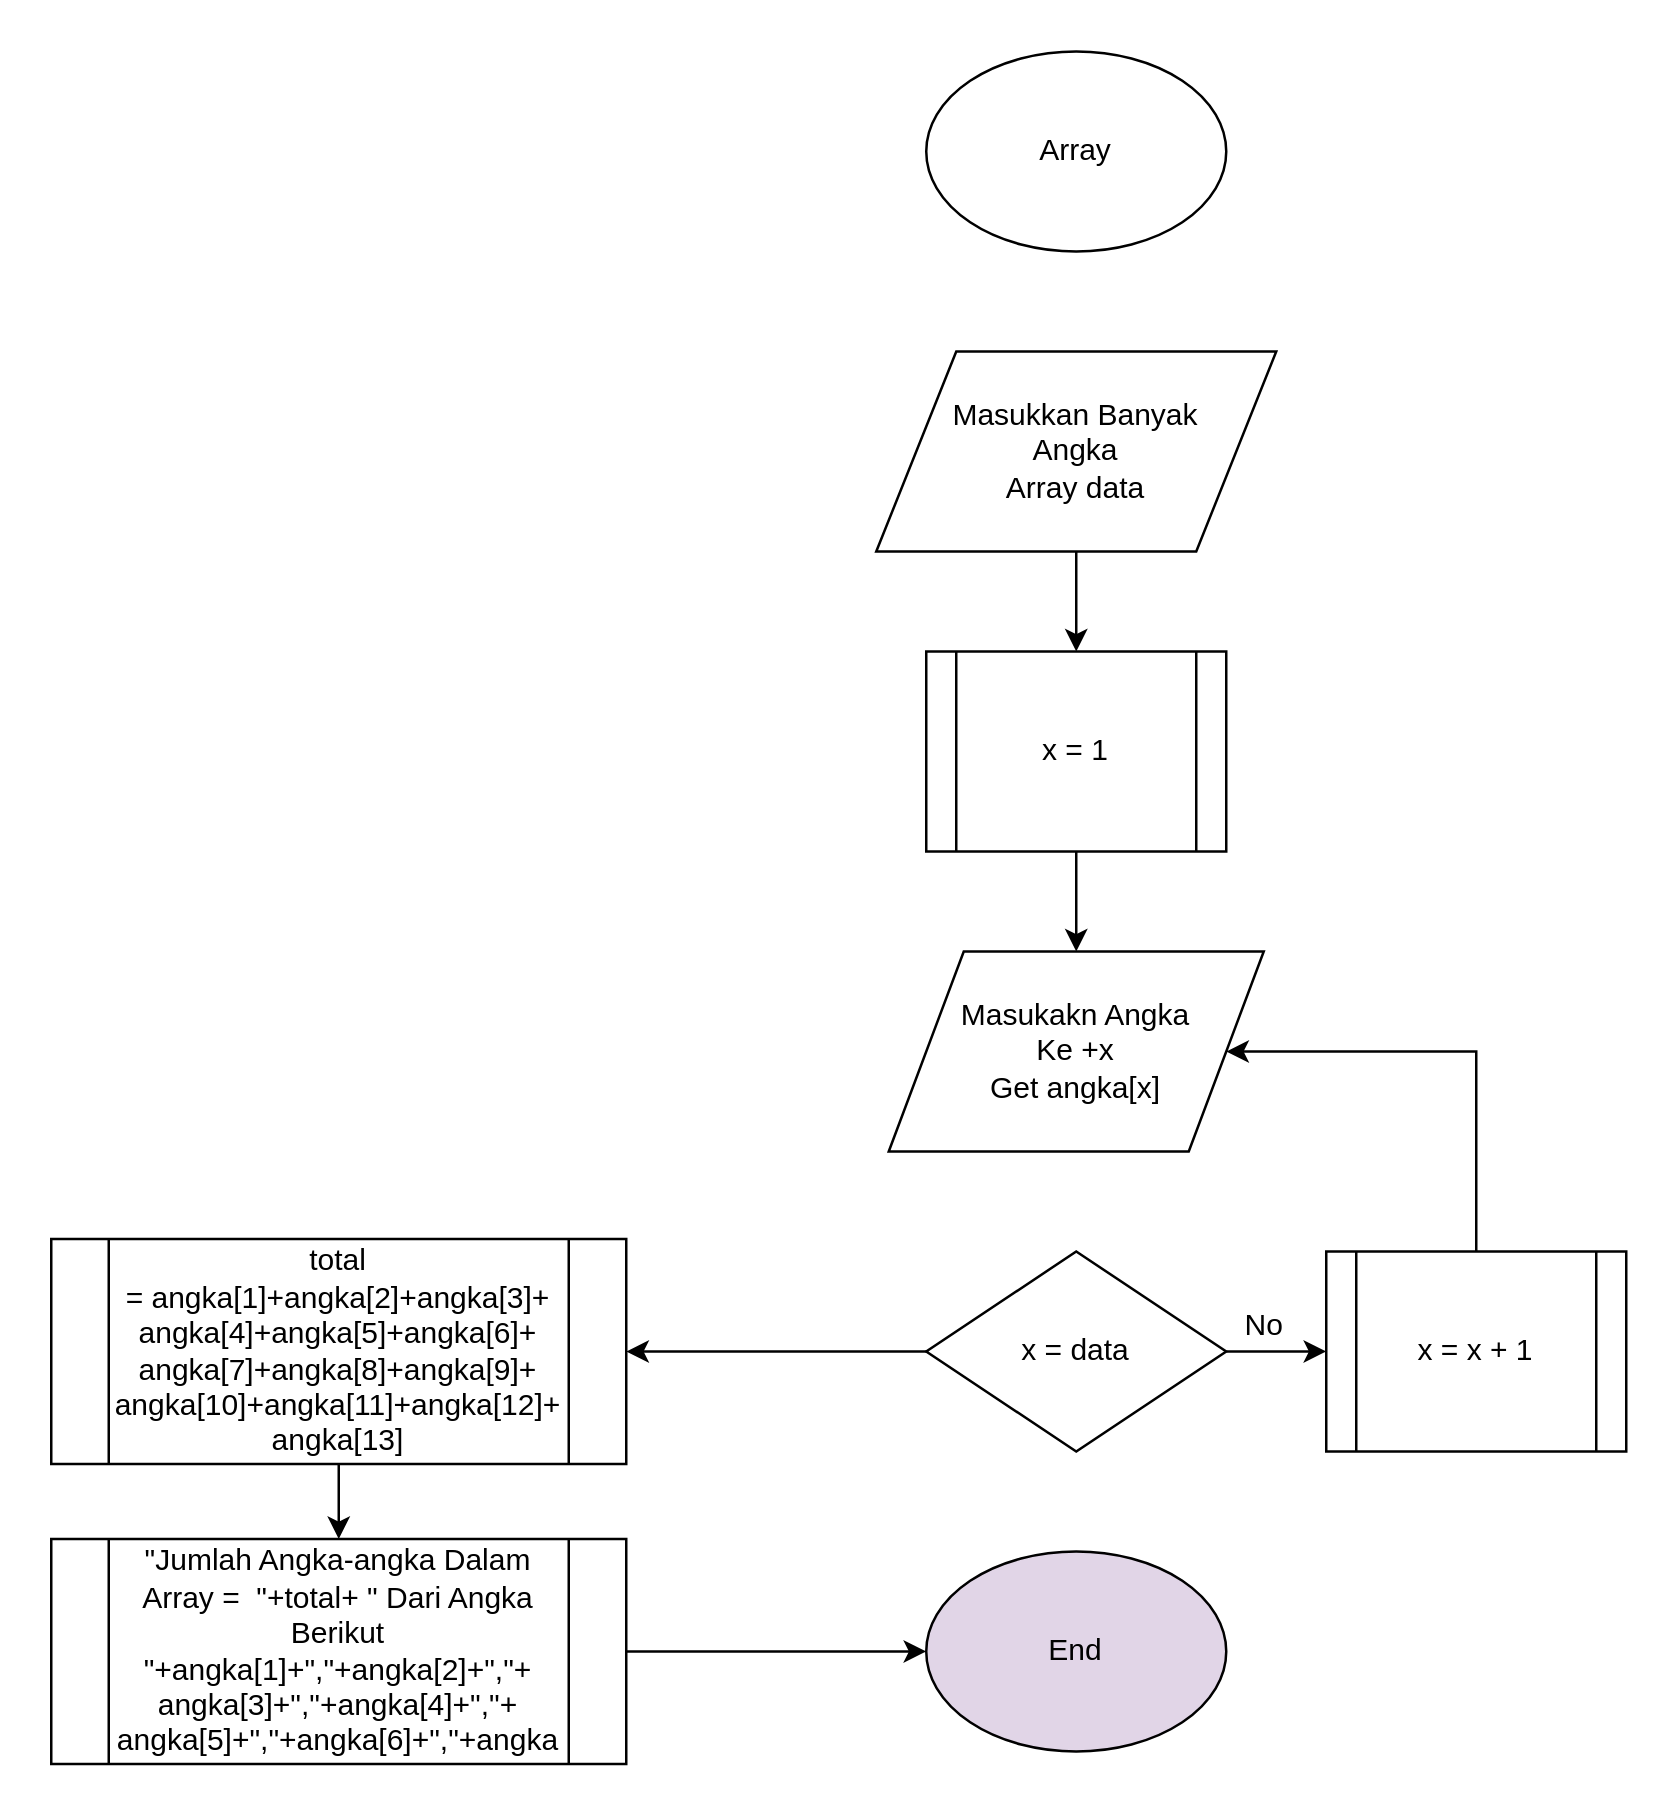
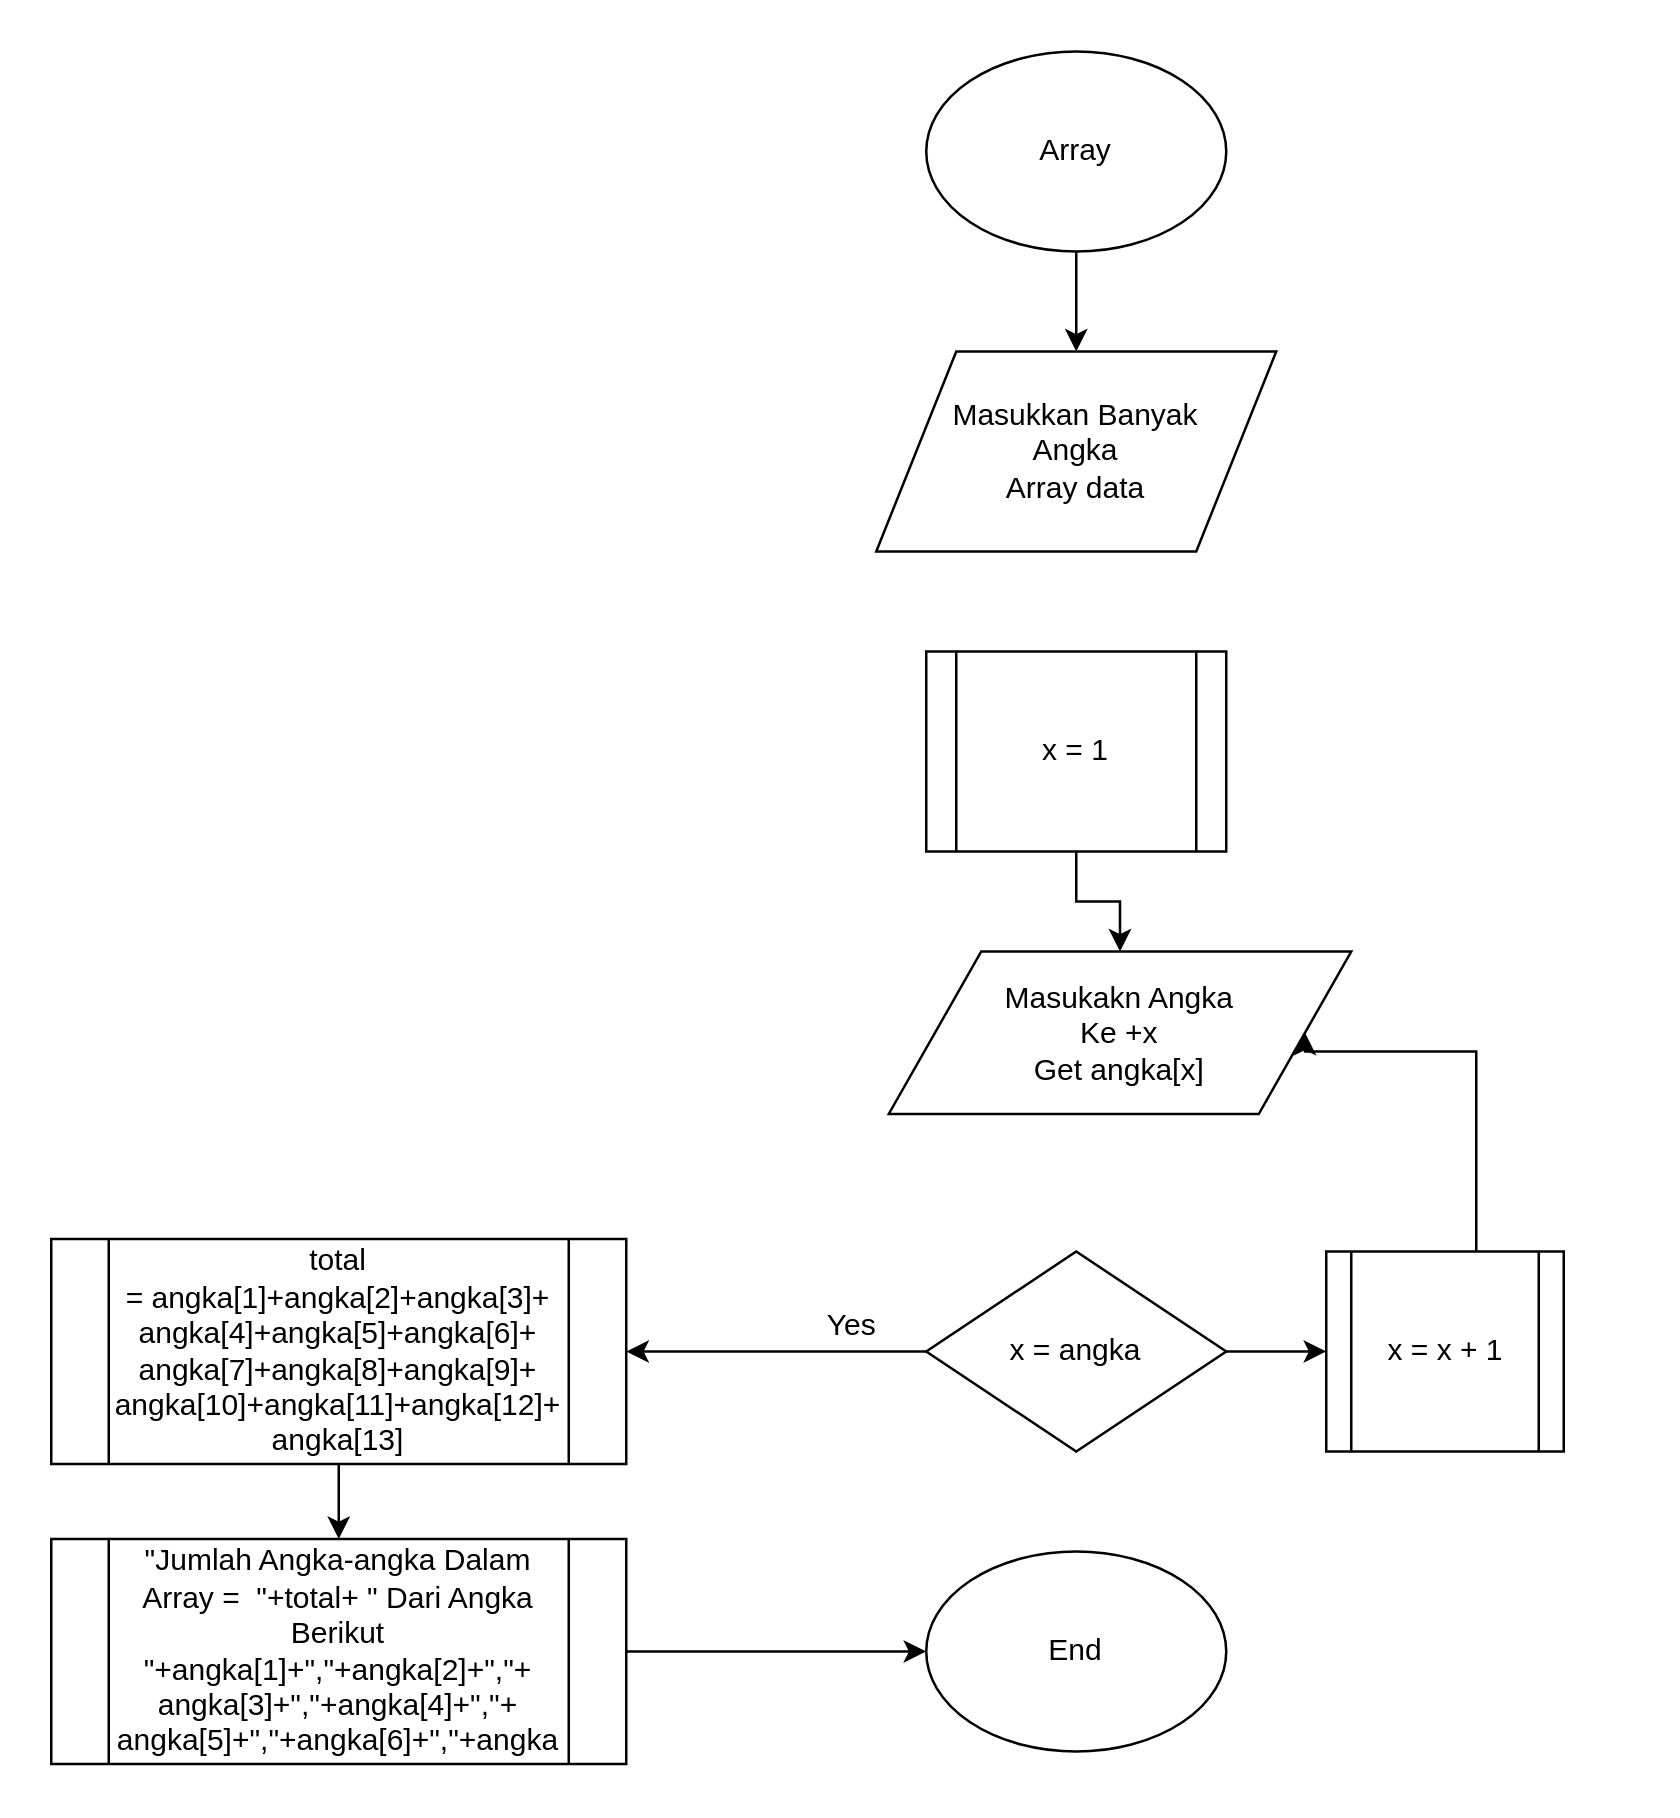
edge "Array" -> "Masukkan Banyak Angka Array data": added
edge "Masukkan Banyak Angka Array data" -> "x = 1": removed
node "Masukakn Angka Ke +x Get angka[x]": size 375x200 -> 463x163
node "Yes": added
node "No": removed
node "x = data": label "x = data" -> "x = angka"
node "x = x + 1": size 300x200 -> 238x200
node "End": fillcolor #e1d5e7 -> #ffffff
